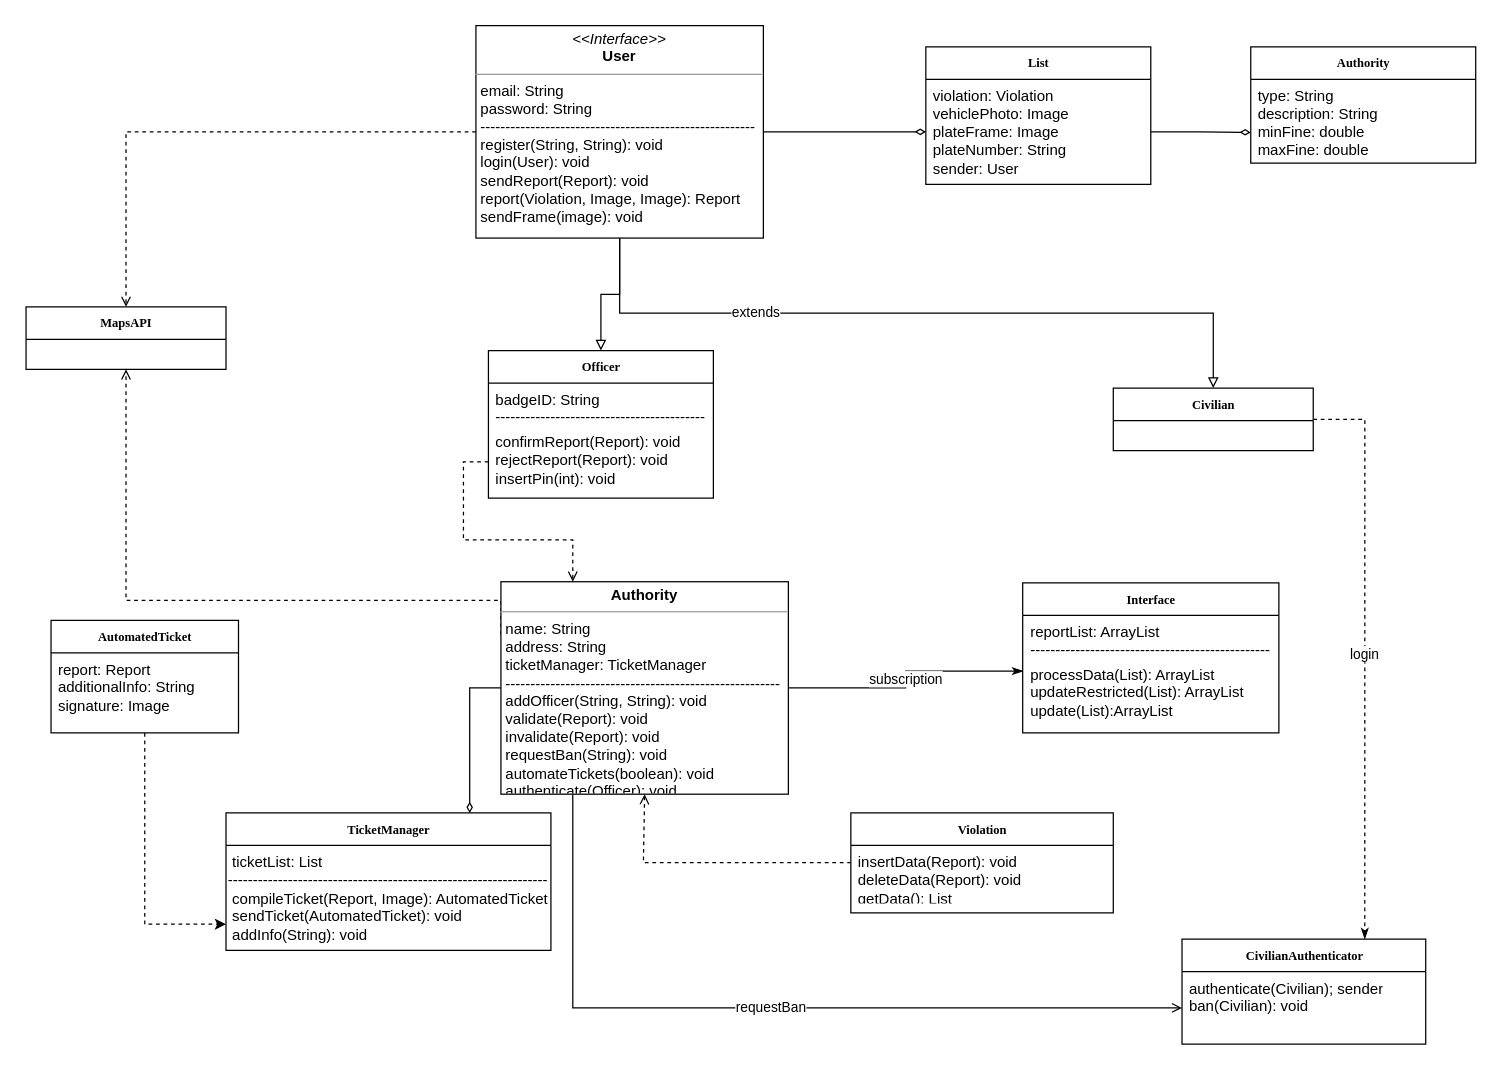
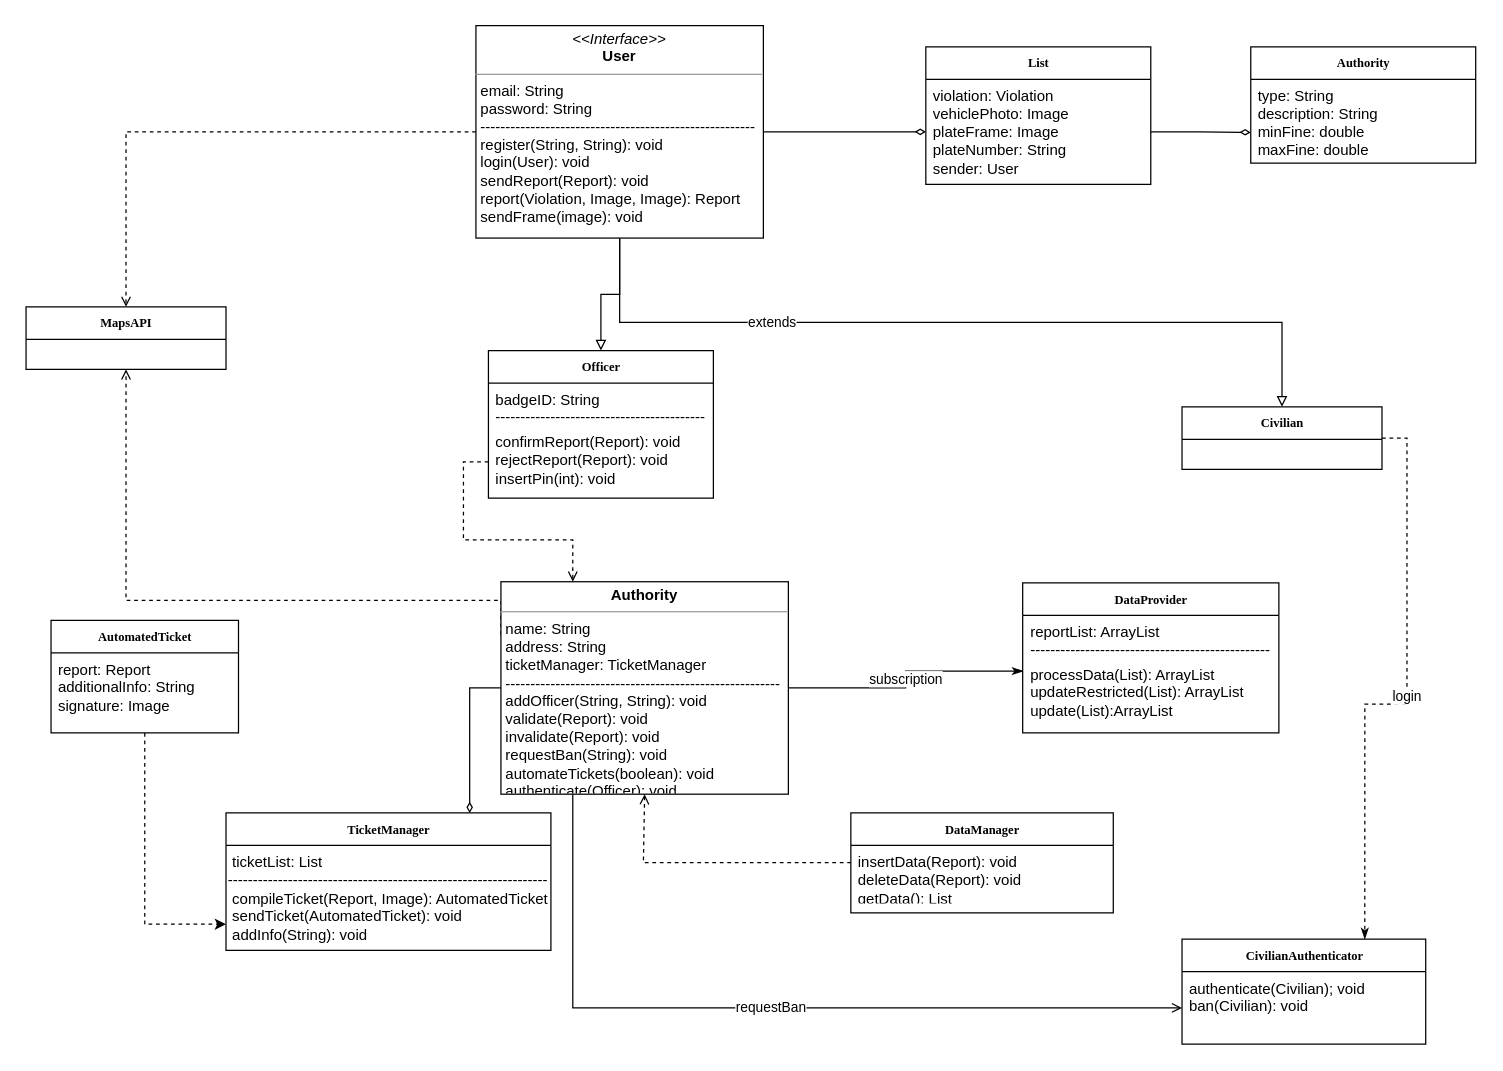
node "Civilian": moved (1213, 419) -> (1282, 438)
node "Interface": label "Interface" -> "DataProvider"
node "Violation": label "Violation" -> "DataManager"
node "authenticate(Civilian); sender ban(Civilian): void": label "authenticate(Civilian); sender ban(Civilian): void" -> "authenticate(Civilian); void ban(Civilian): void"
